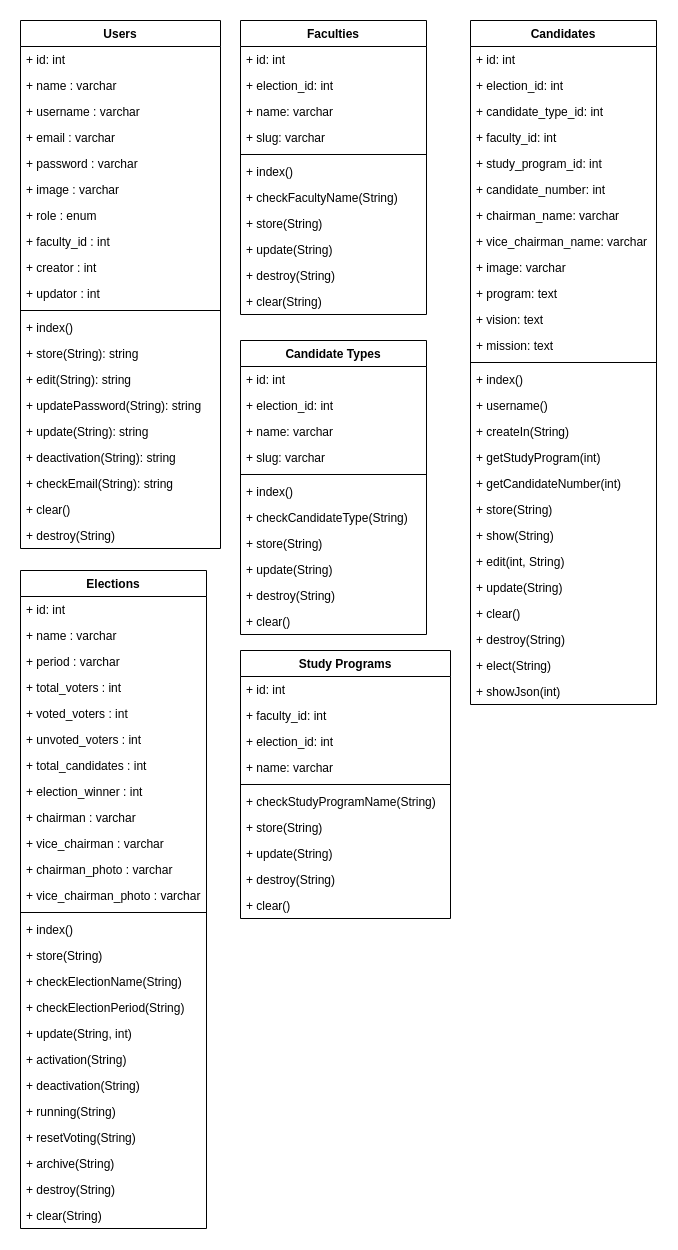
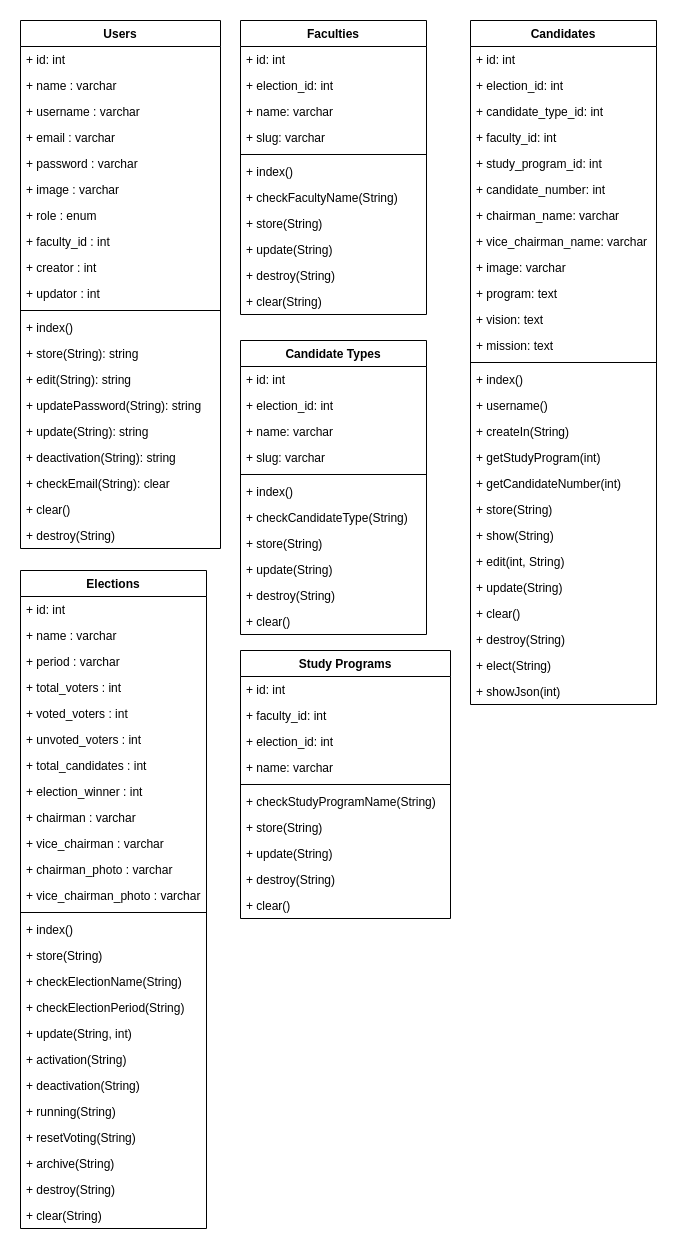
node "+ checkEmail(String): string": label "+ checkEmail(String): string" -> "+ checkEmail(String): clear"
